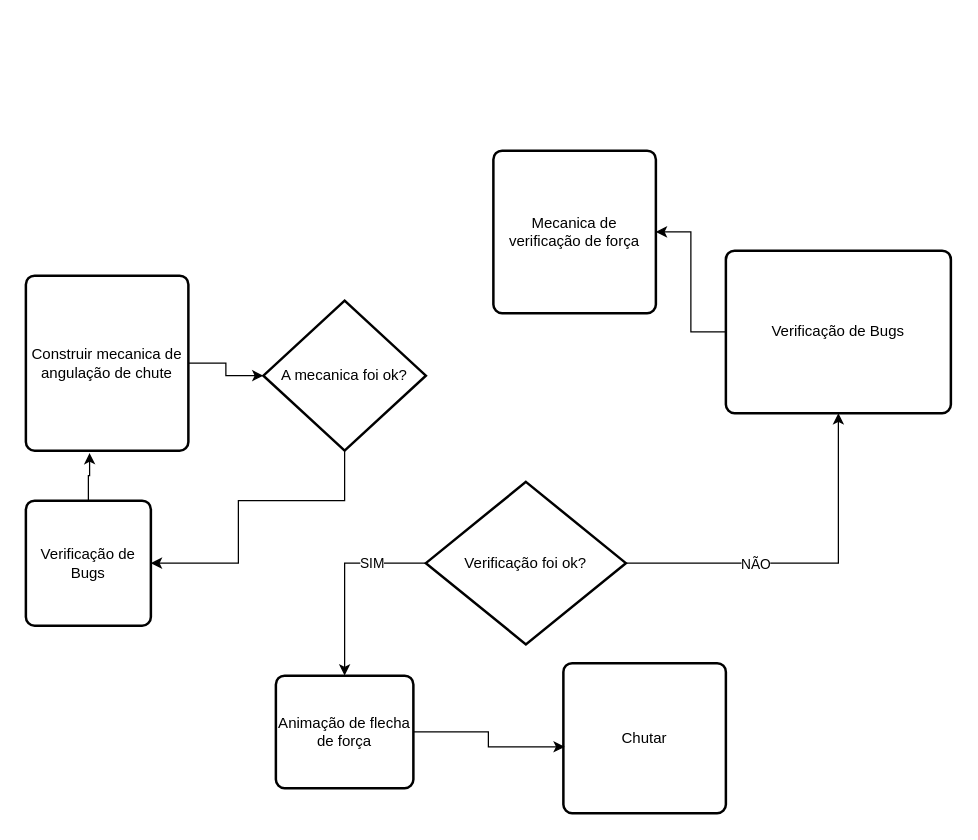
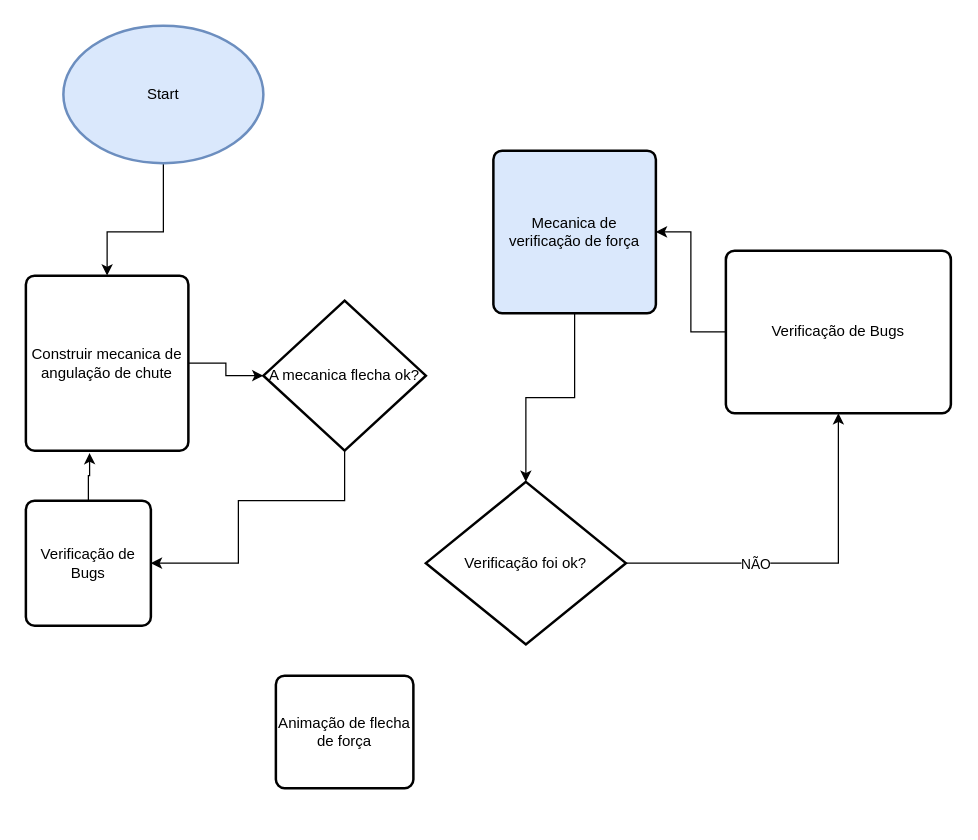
node "Start": added
edge "Start" -> "Construir mecanica de angulação de chute": added
node "Mecanica de verificação de força": fillcolor #ffffff -> #dae8fc
node "A mecanica foi ok?": label "A mecanica foi ok?" -> "A mecanica flecha ok?"
edge "Mecanica de verificação de força" -> "Verificação foi ok?": added
edge "Verificação foi ok?" -> "Animação de flecha de força": removed, label "SIM"
edge "Animação de flecha de força" -> "Chutar": removed
node "Chutar": removed
